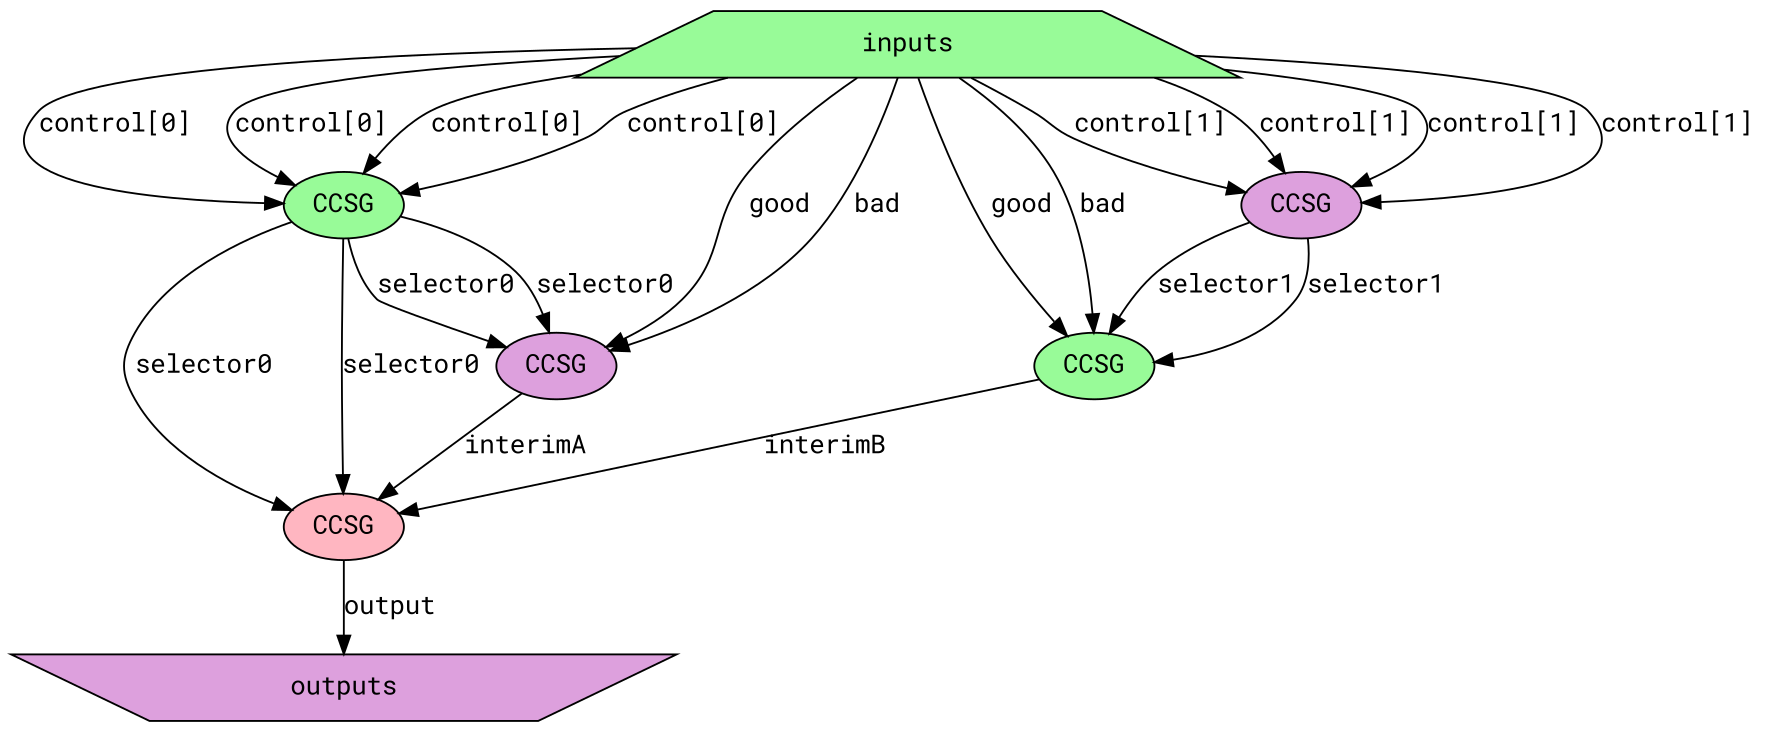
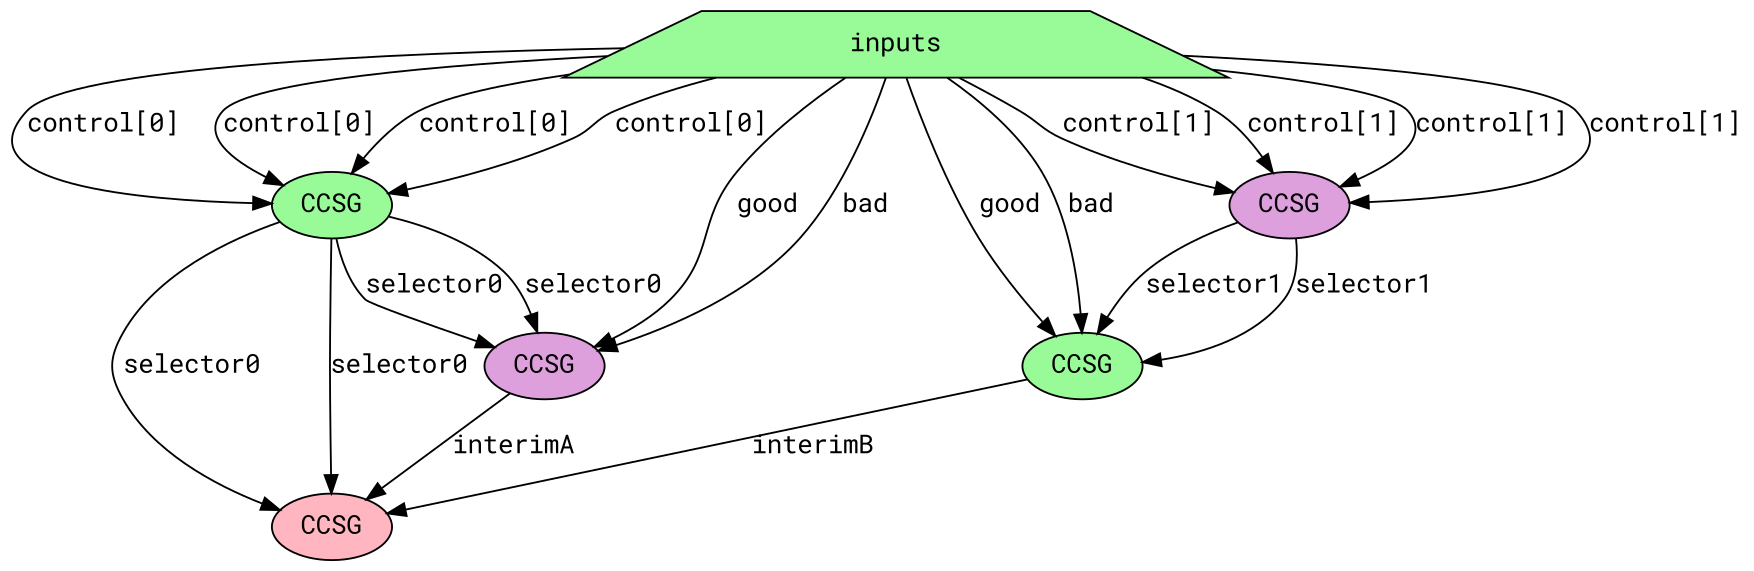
node "outputs": removed
